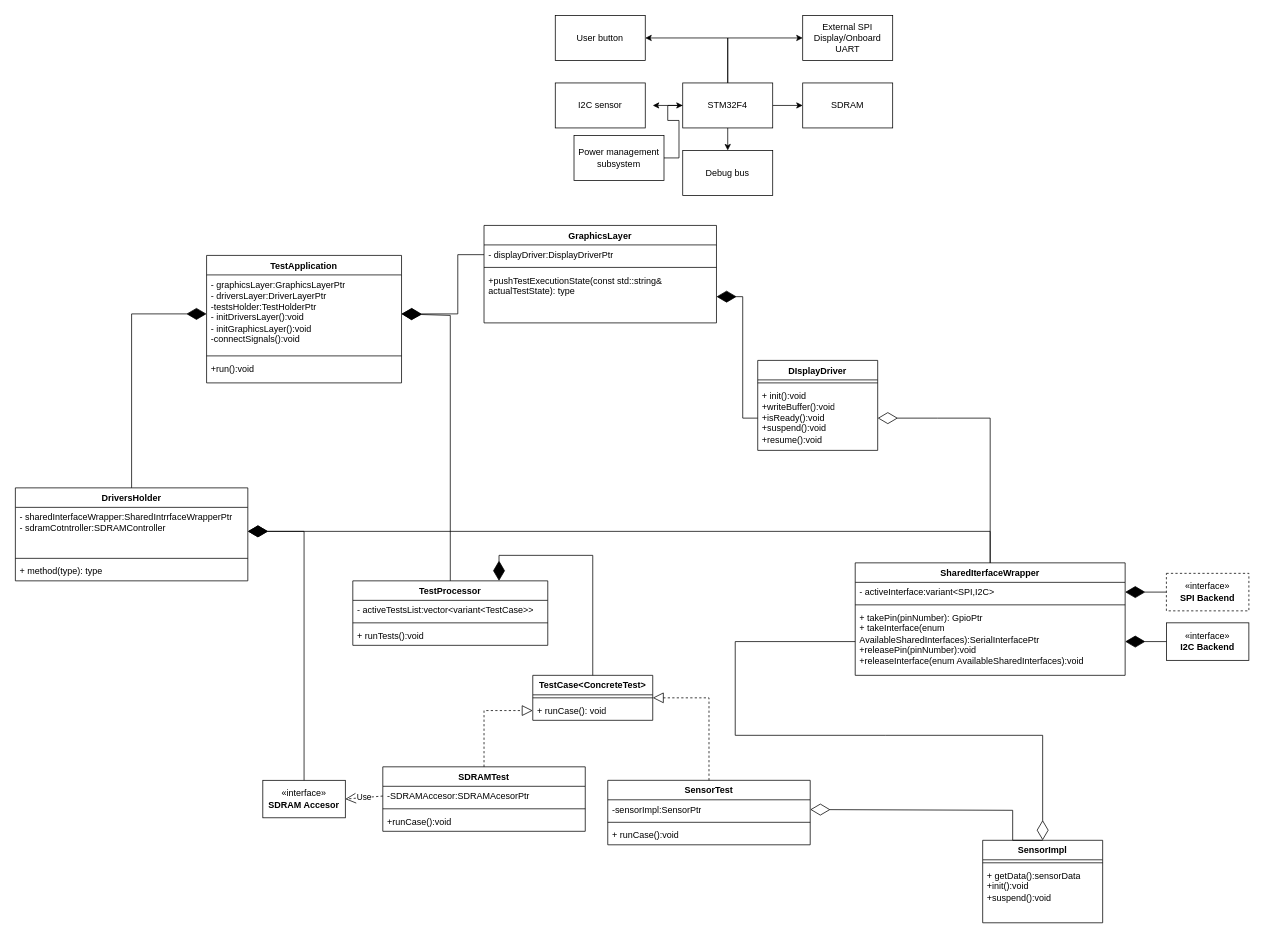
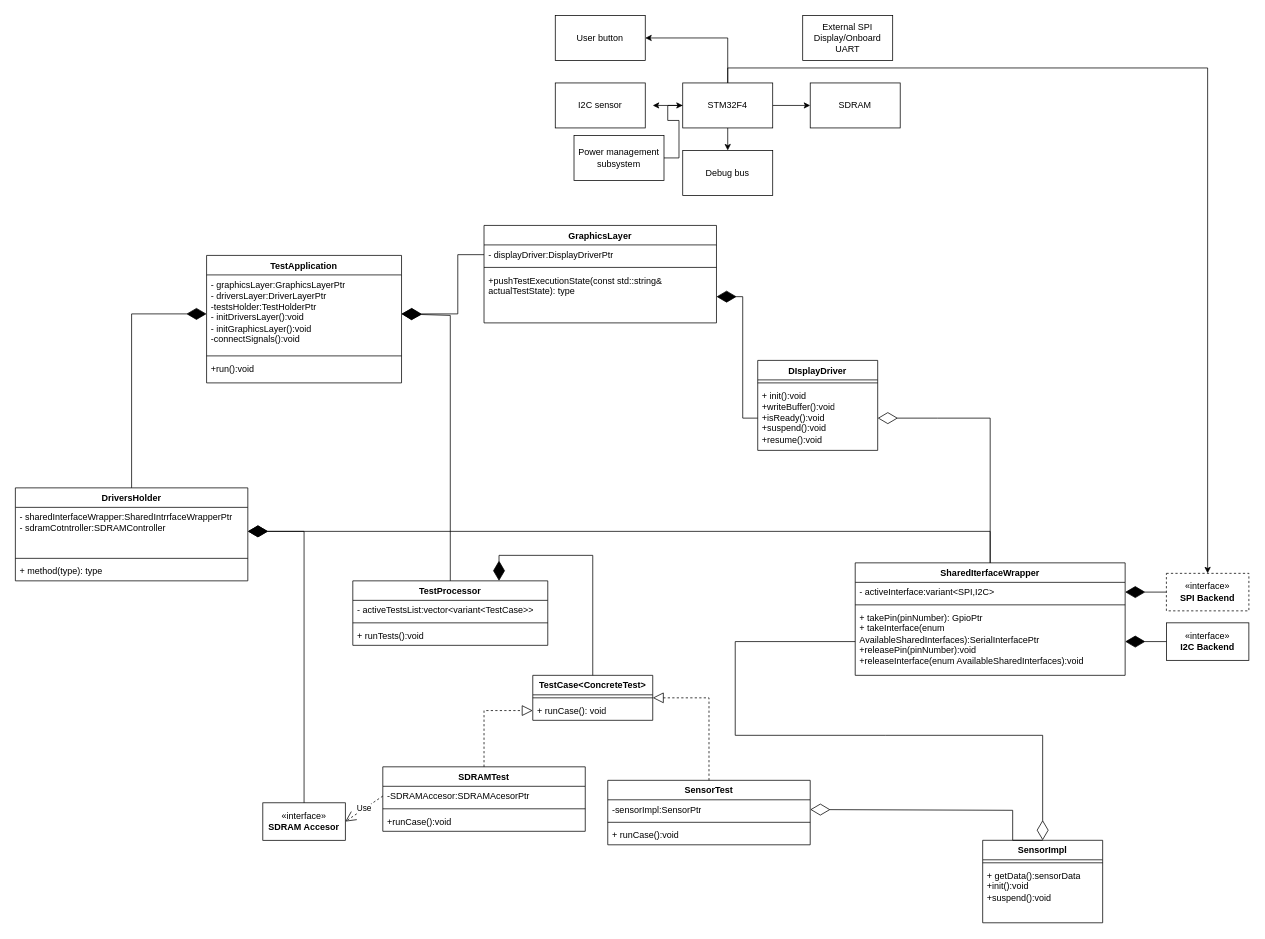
edge "STM32F4" -> "External SPI Display/Onboard UART": now "STM32F4" -> "«interface» SPI Backend"
node "SDRAM": moved (848, 105) -> (855, 105)
node "«interface» SDRAM Accesor": moved (304, 799) -> (304, 822)
